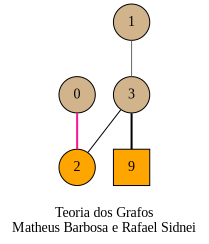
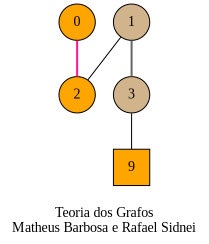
edge "1" -- "3": style solid -> bold
node "0": fillcolor tan -> orange
edge "3" -- "2": now "1" -- "2"
edge "3" -- "9": style bold -> solid
